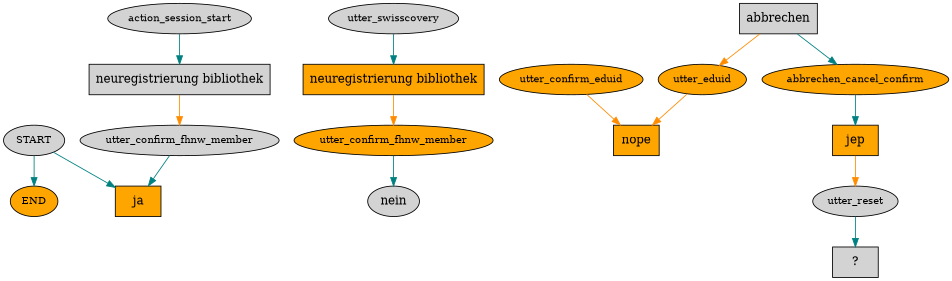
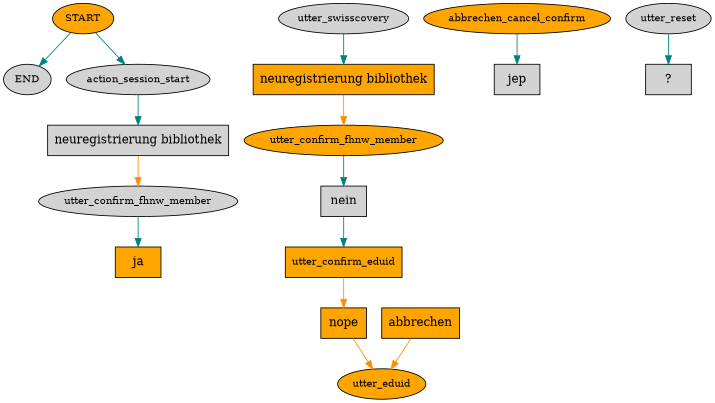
node "abbrechen": fillcolor lightgrey -> orange
edge "abbrechen" -> "abbrechen_cancel_confirm": removed
node "utter_confirm_eduid": shape ellipse -> box
edge "utter_eduid" -> "nope": reversed
node "START": fillcolor lightgrey -> orange
node "jep": fillcolor orange -> lightgrey
edge "jep" -> "utter_reset": removed
edge "START" -> "ja": now "START" -> "action_session_start"
node "END": fillcolor orange -> lightgrey
node "nein": shape ellipse -> box
edge "nein" -> "utter_confirm_eduid": added
